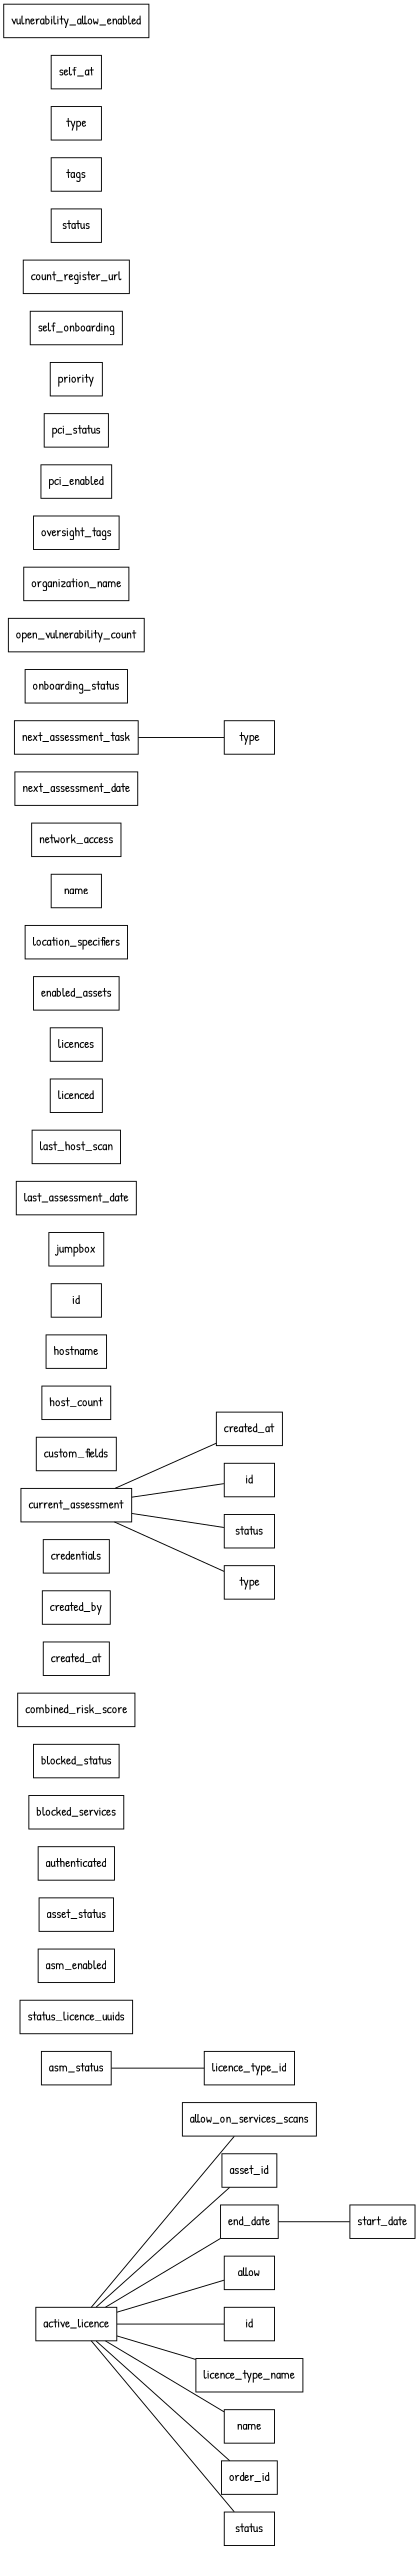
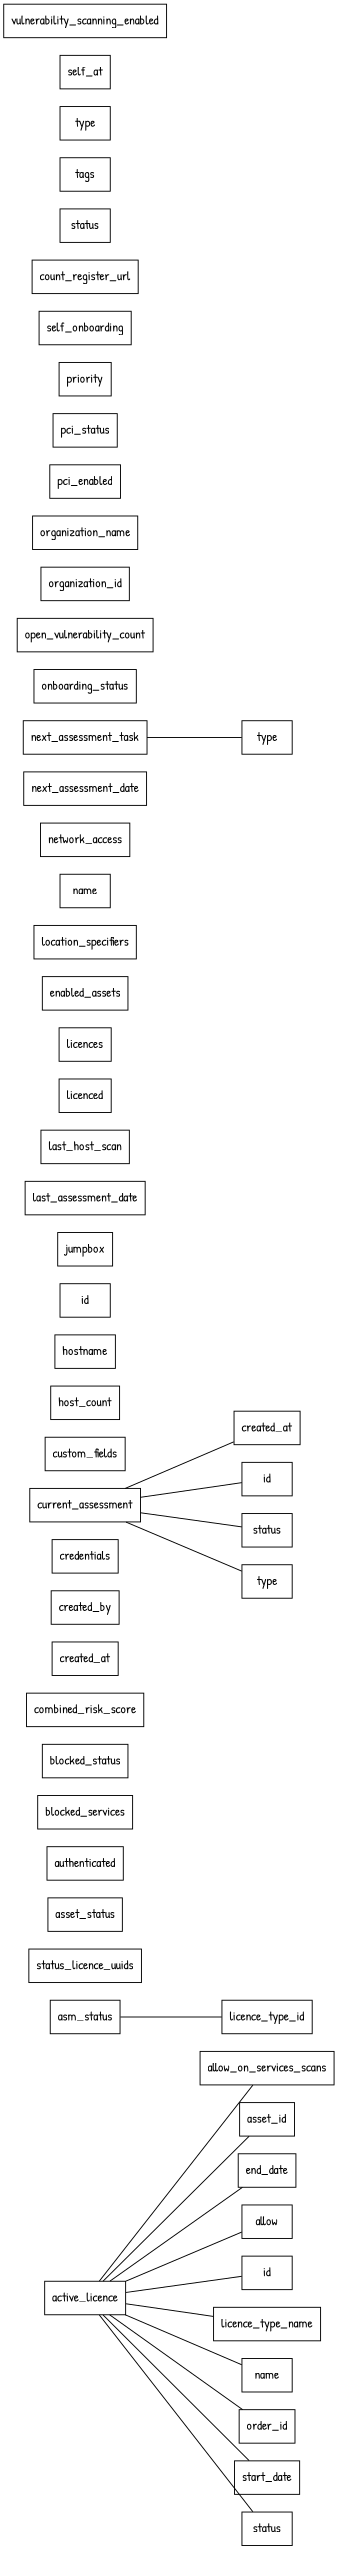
node "vulnerability_allow_enabled": label "vulnerability_allow_enabled" -> "vulnerability_scanning_enabled"
node "oversight_tags": removed
node "organization_id": added
node "asm_enabled": removed
edge "end_date" -- "start_date": now "active_licence" -- "start_date"
